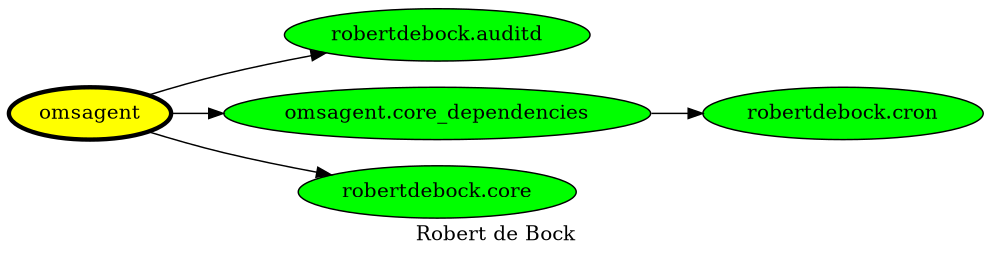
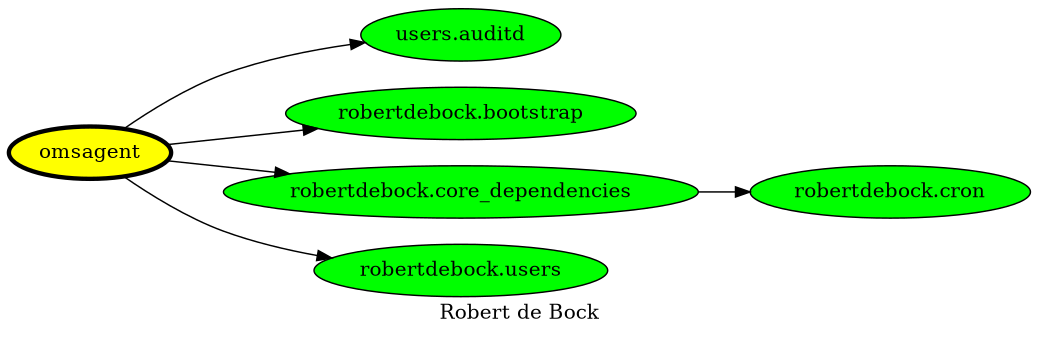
node "robertdebock.auditd": label "robertdebock.auditd" -> "users.auditd"
node "omsagent.core_dependencies": label "omsagent.core_dependencies" -> "robertdebock.core_dependencies"
node "robertdebock.bootstrap": added
node "robertdebock.core": label "robertdebock.core" -> "robertdebock.users"
